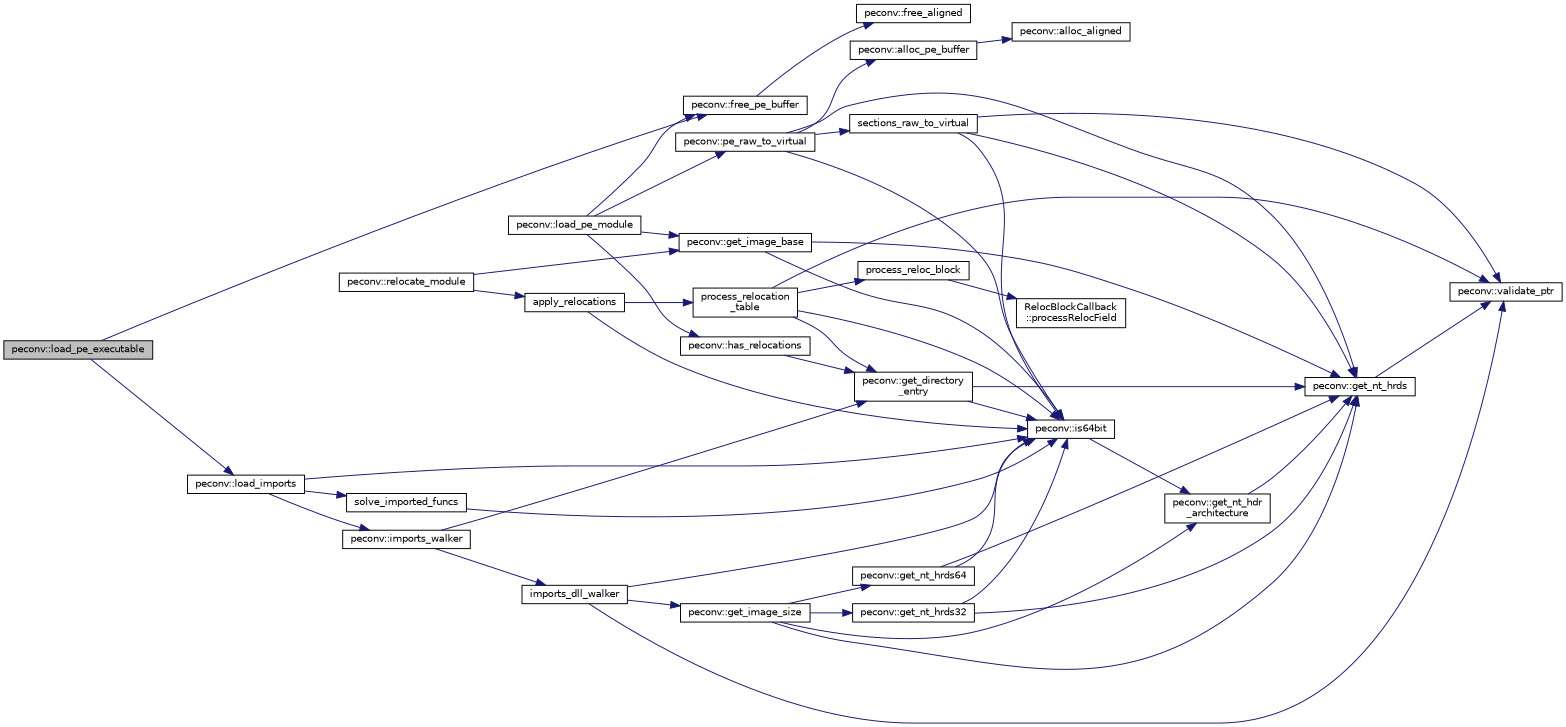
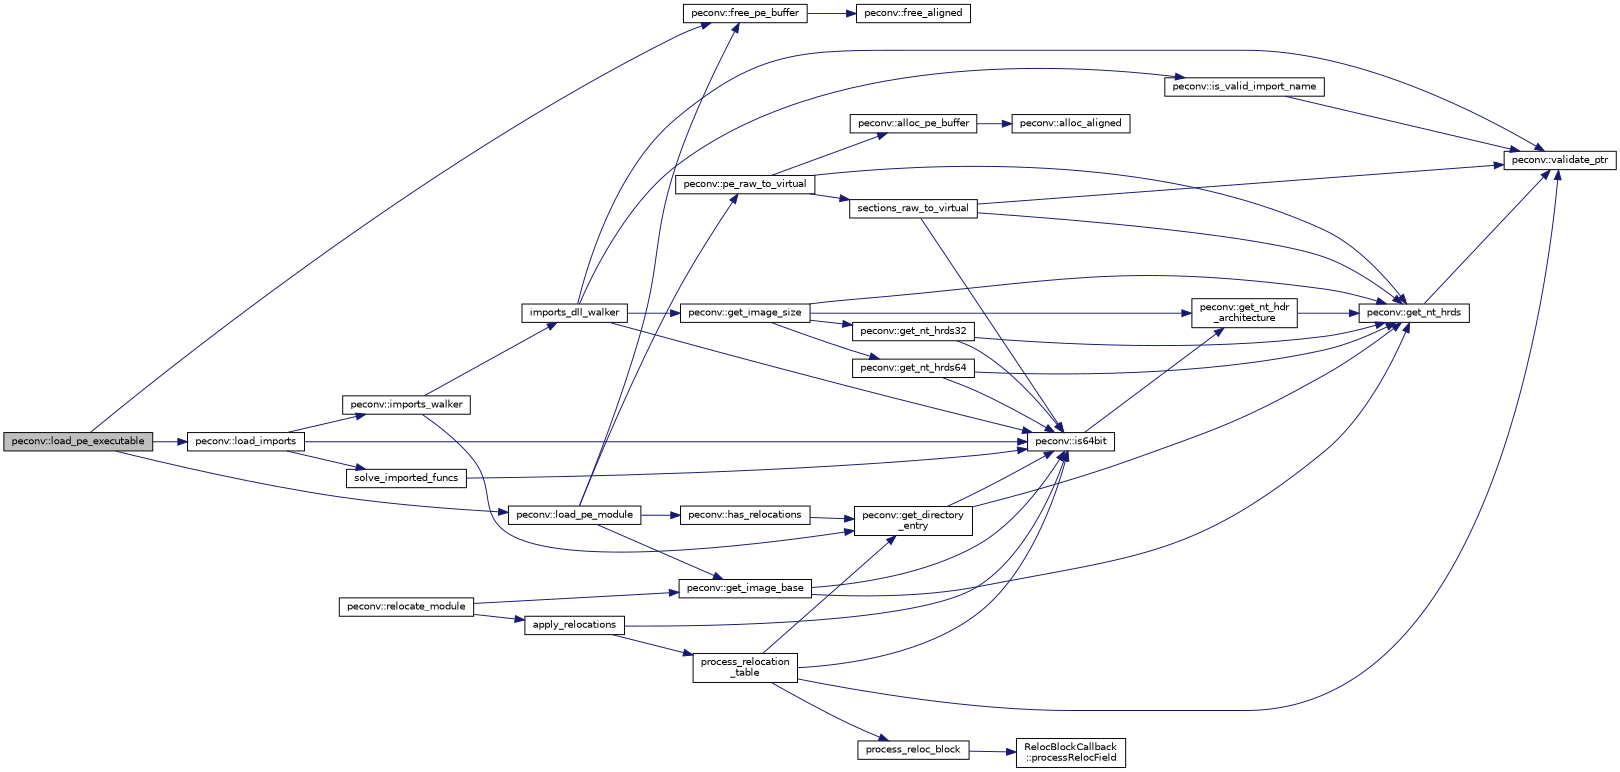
node "peconv::is_valid_import_name": added
edge "peconv::pe_raw_to_virtual" -> "peconv::is64bit": removed
edge "peconv::load_pe_executable" -> "peconv::load_pe_module": added
